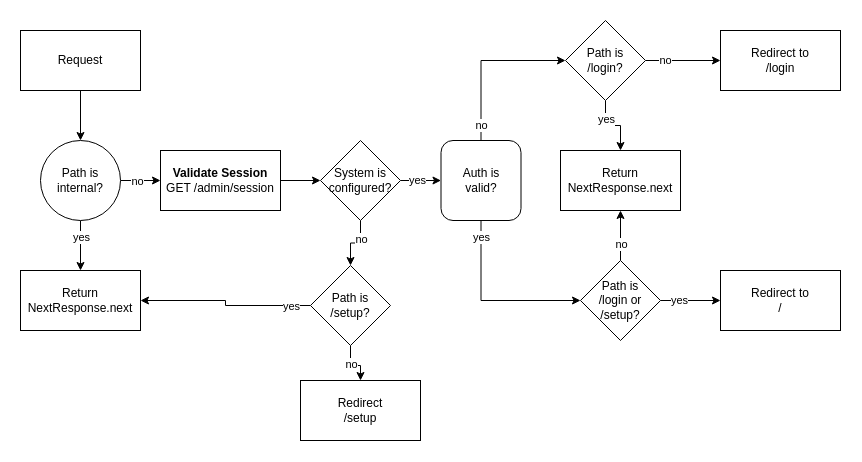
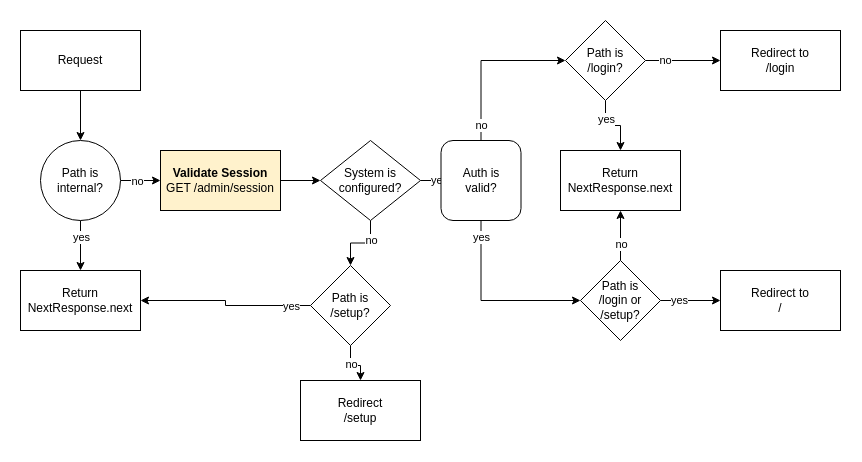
node "Validate Session GET /admin/session": fillcolor #ffffff -> #fff2cc
node "System is configured?": size 80x80 -> 100x80
